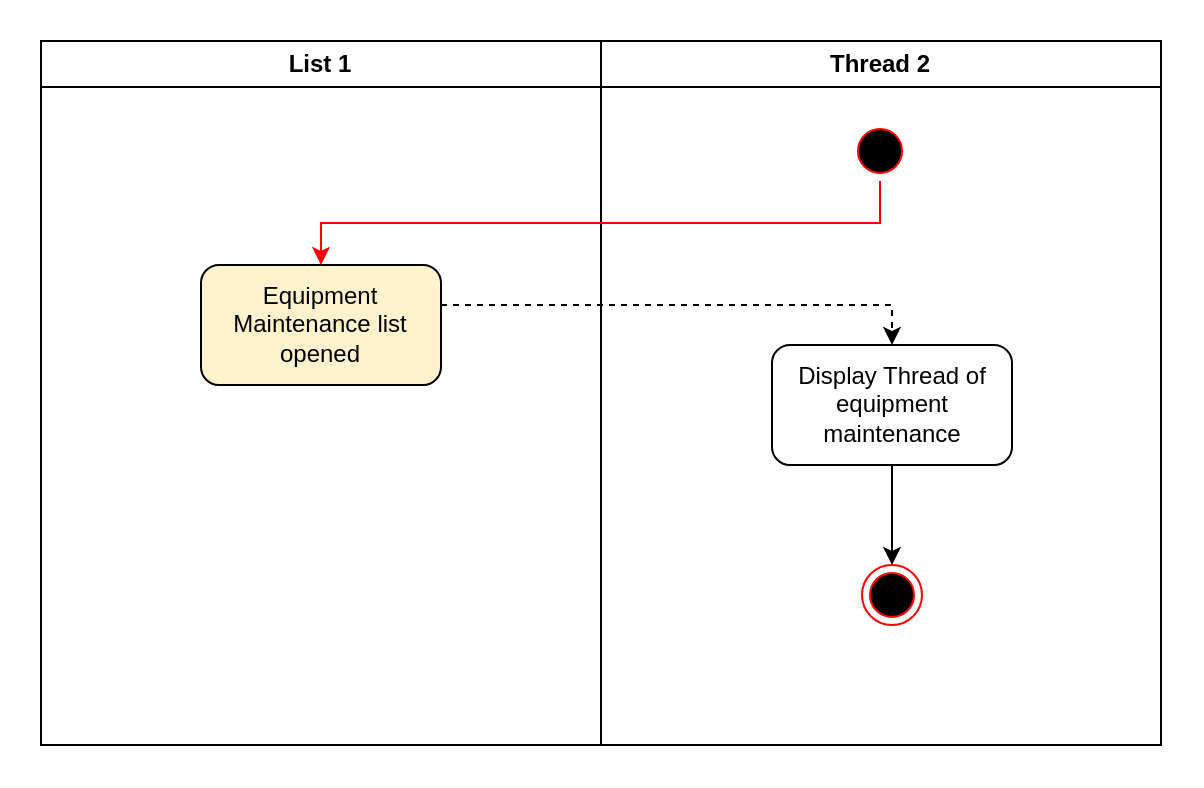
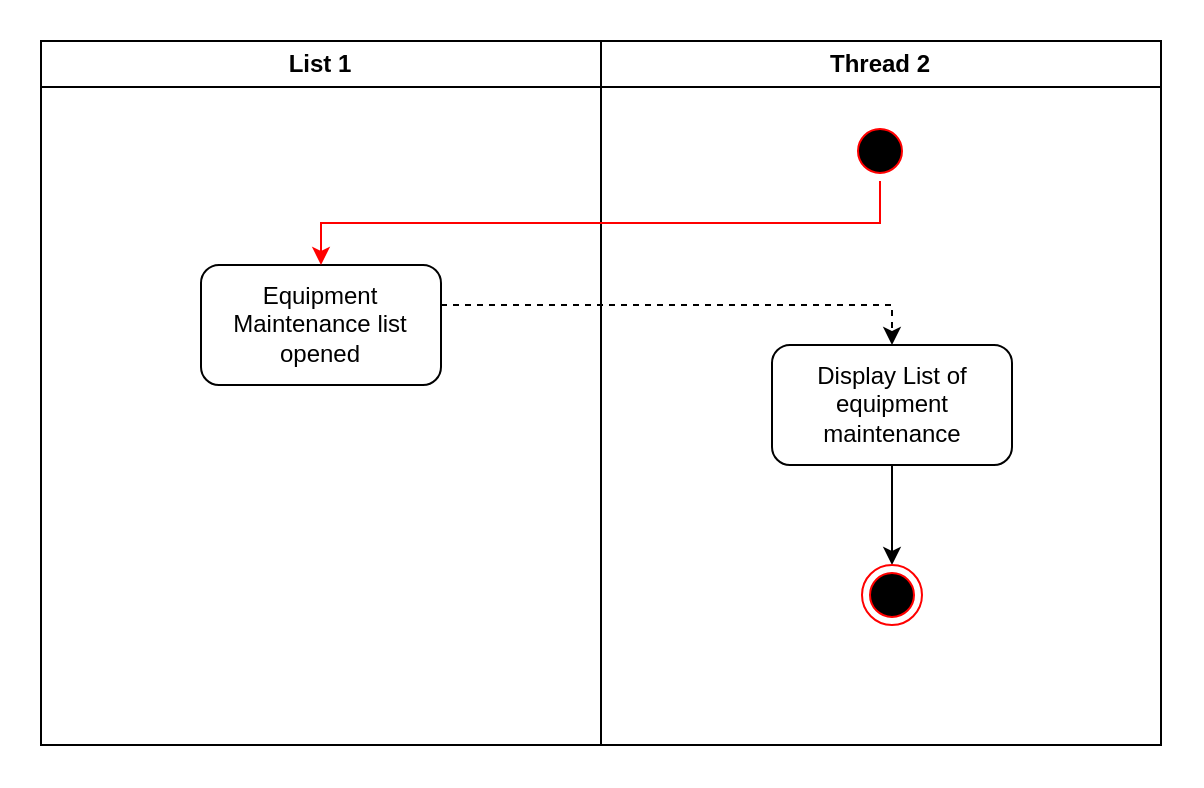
node "Equipment Maintenance list opened": fillcolor #fff2cc -> #ffffff
node "Display Thread of equipment maintenance": label "Display Thread of equipment maintenance" -> "Display List of equipment maintenance"
